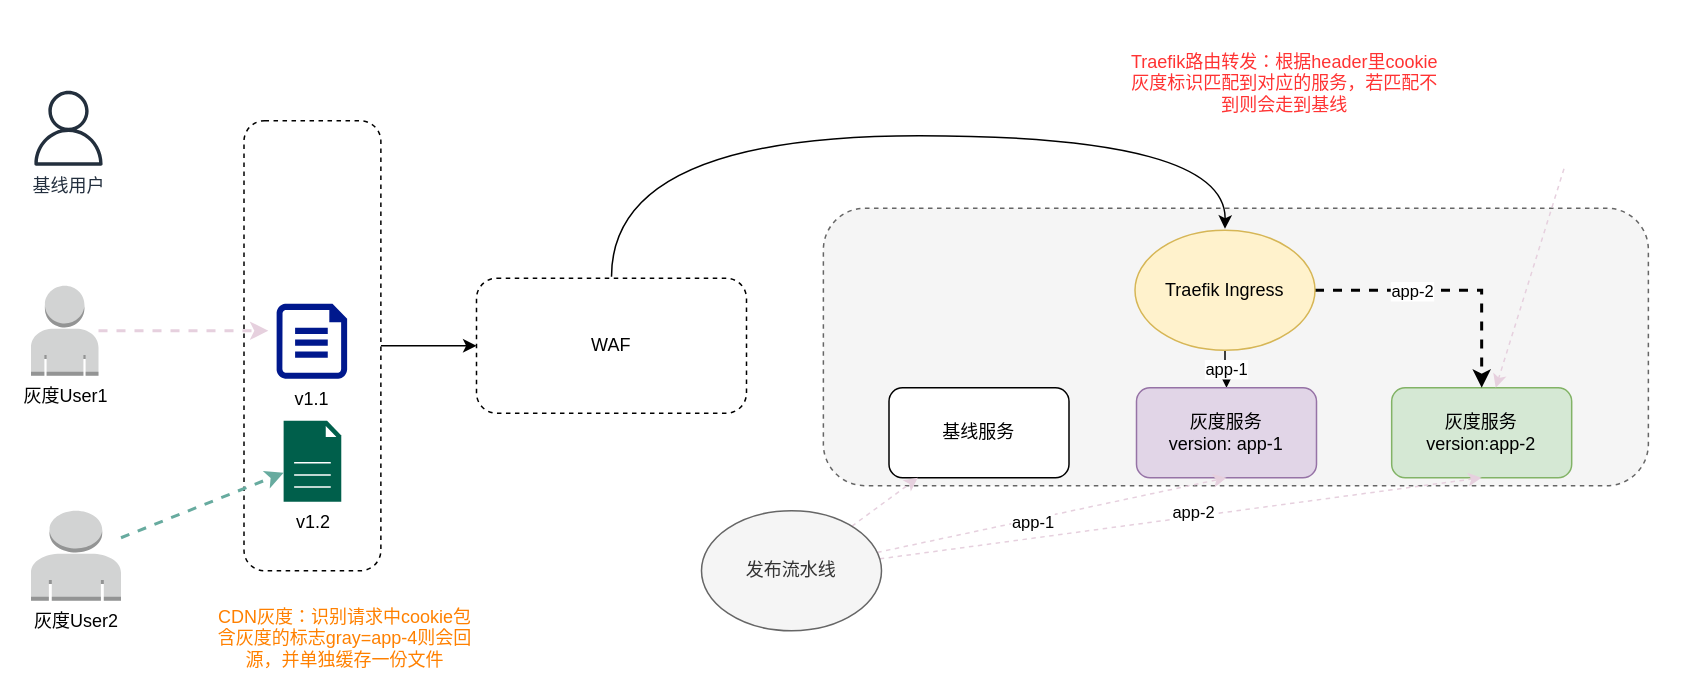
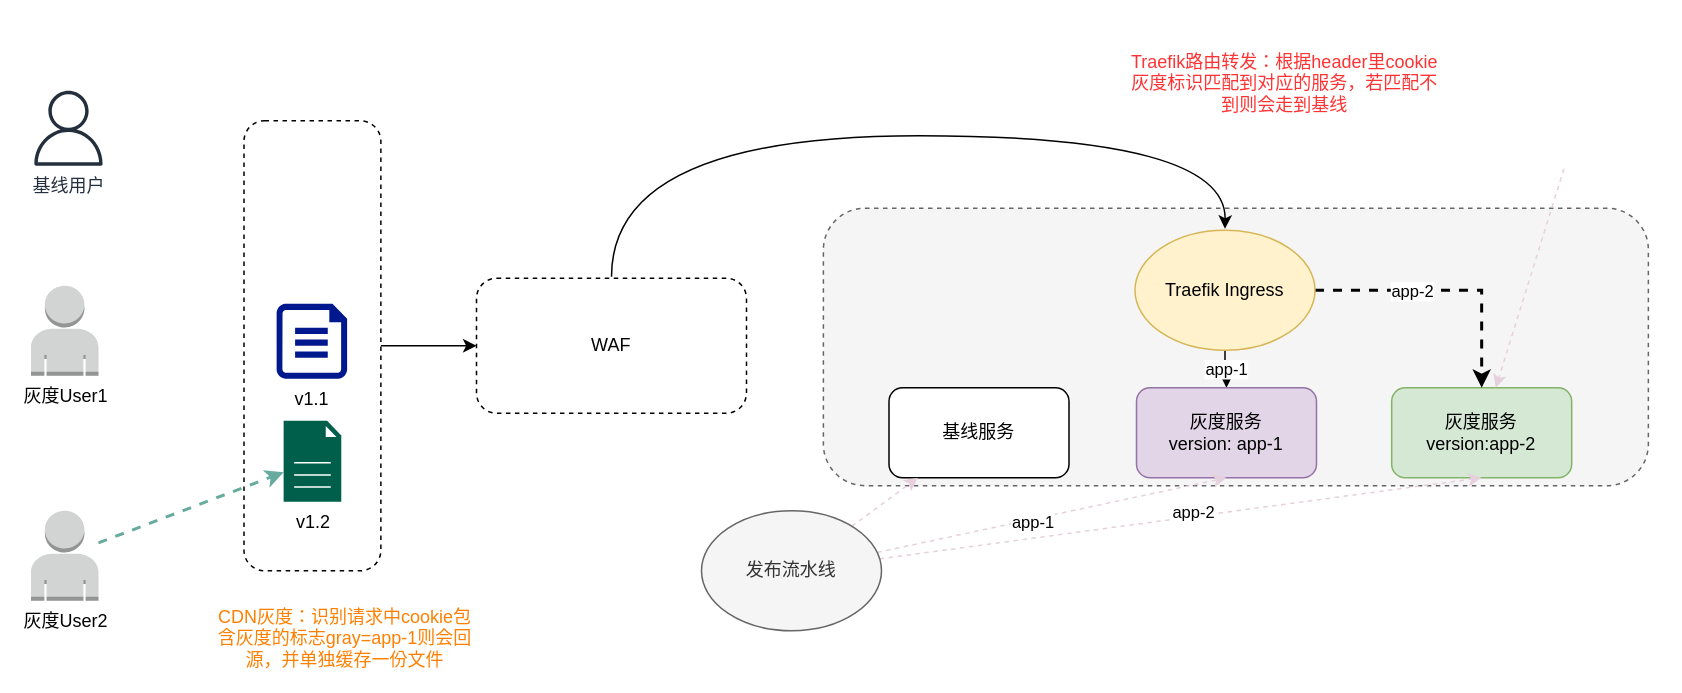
edge "灰度User1" -> "v1.1": removed
node "灰度User2": size 90x90 -> 68x90
node "CDN灰度：识别请求中cookie包含灰度的标志gray=app-4则会回源，并单独缓存一份文件": label "CDN灰度：识别请求中cookie包含灰度的标志gray=app-4则会回源，并单独缓存一份文件" -> "CDN灰度：识别请求中cookie包含灰度的标志gray=app-1则会回源，并单独缓存一份文件"
